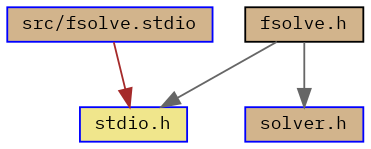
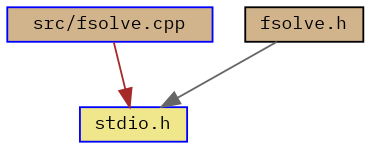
node "src/fsolve.stdio": label "src/fsolve.stdio" -> "src/fsolve.cpp"
node "solver.h": removed
